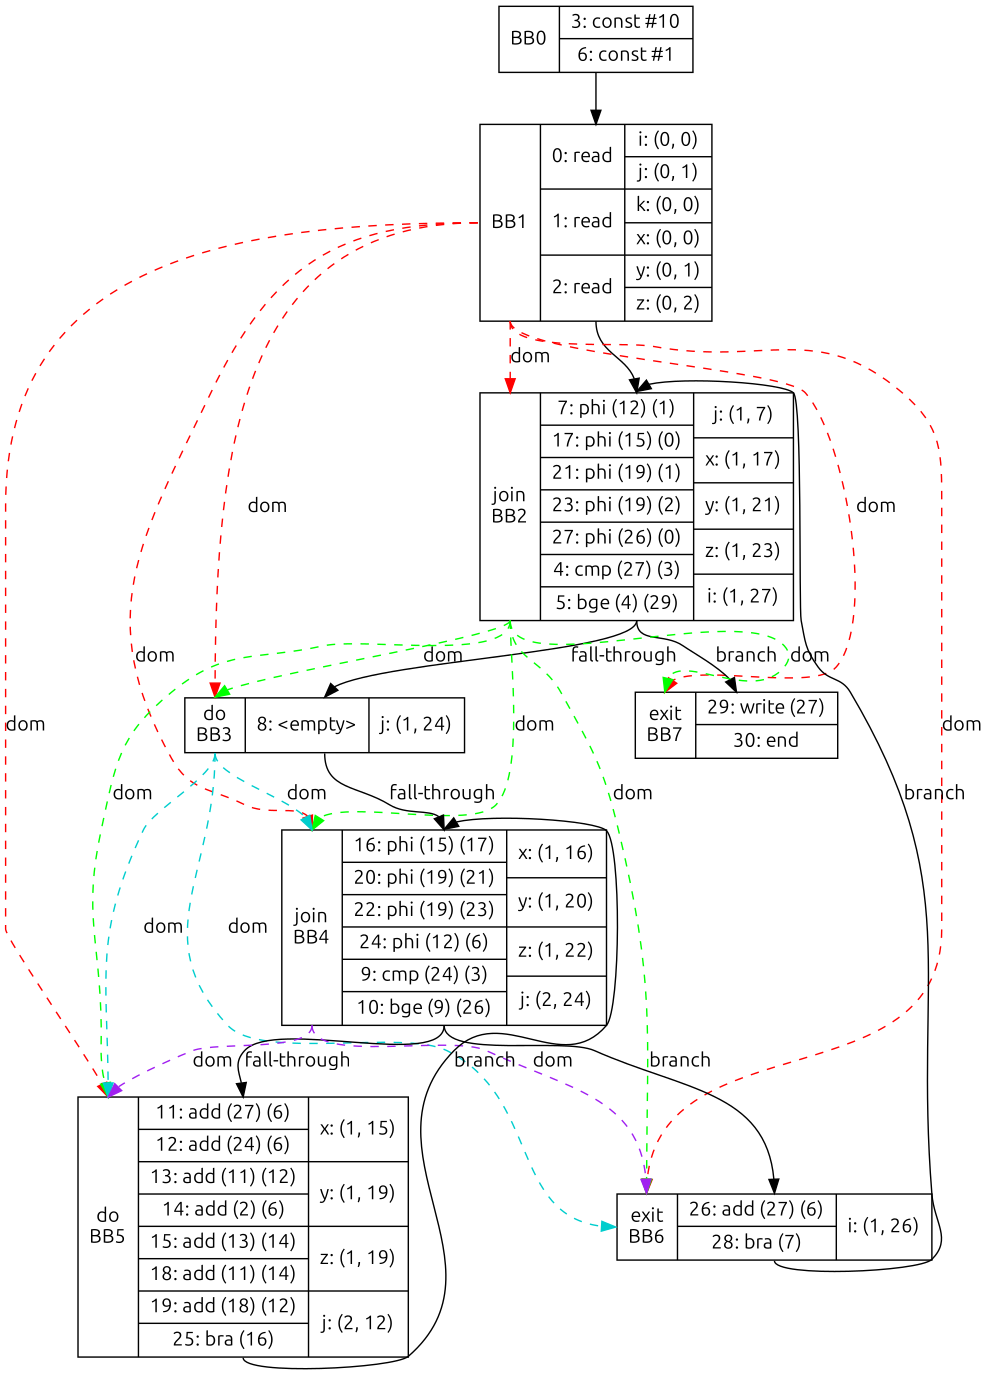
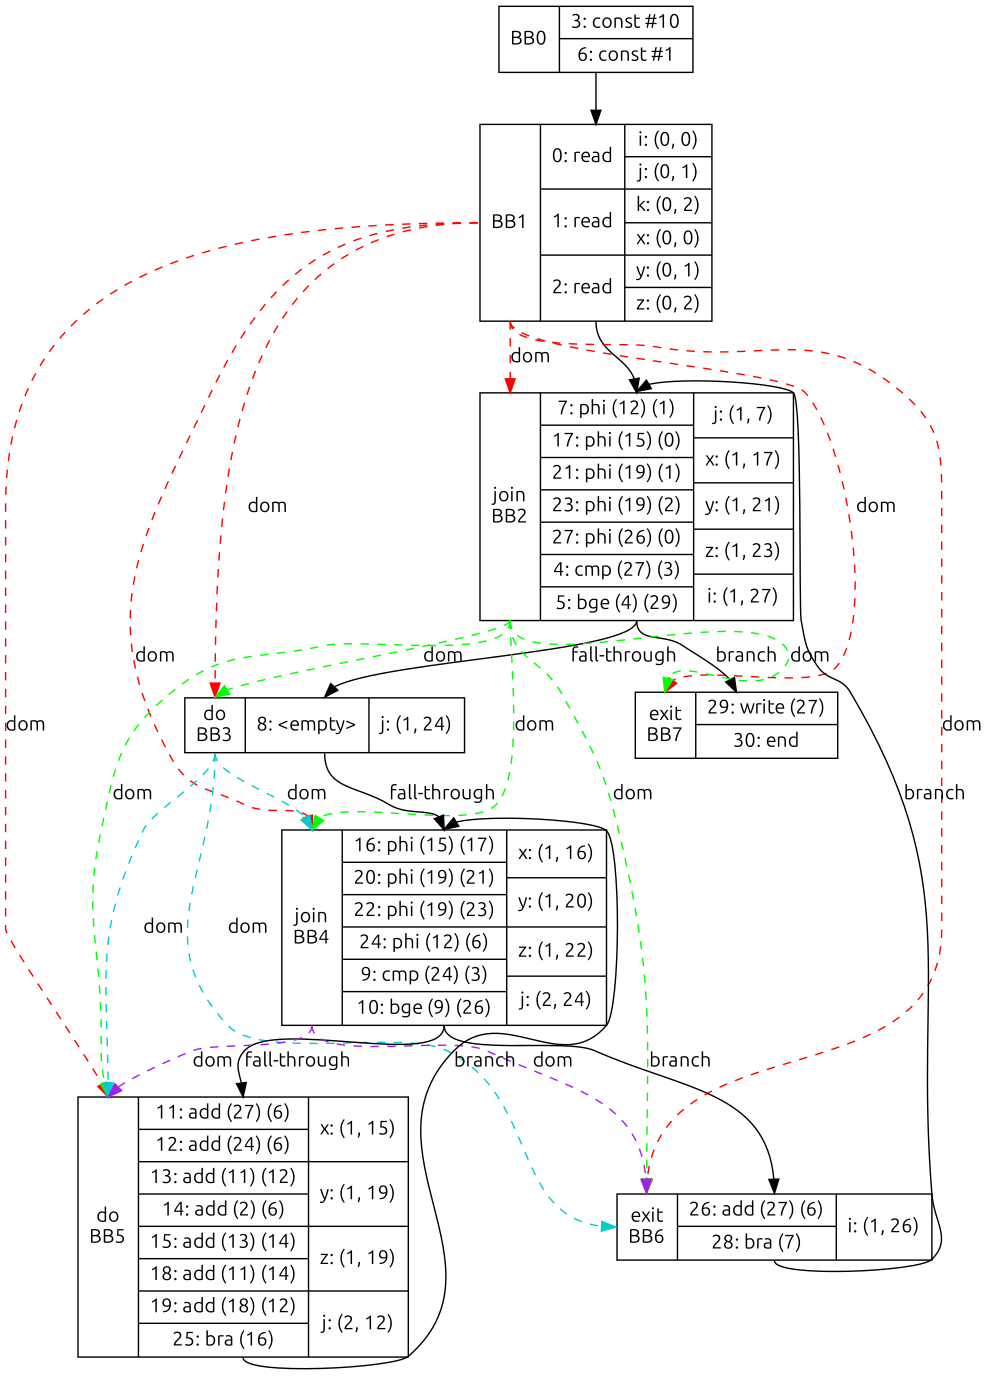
node "BB1": text "k: (0, 0)" -> "k: (0, 2)"
